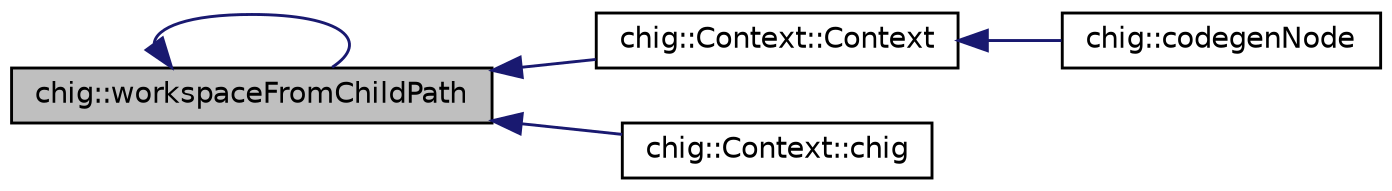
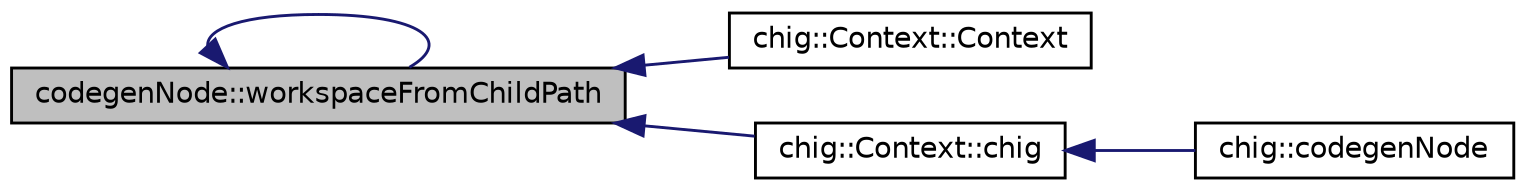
edge "chig::codegenNode" -> "chig::Context::Context": now "chig::codegenNode" -> "chig::Context::chig"
node "chig::workspaceFromChildPath": label "chig::workspaceFromChildPath" -> "codegenNode::workspaceFromChildPath"
